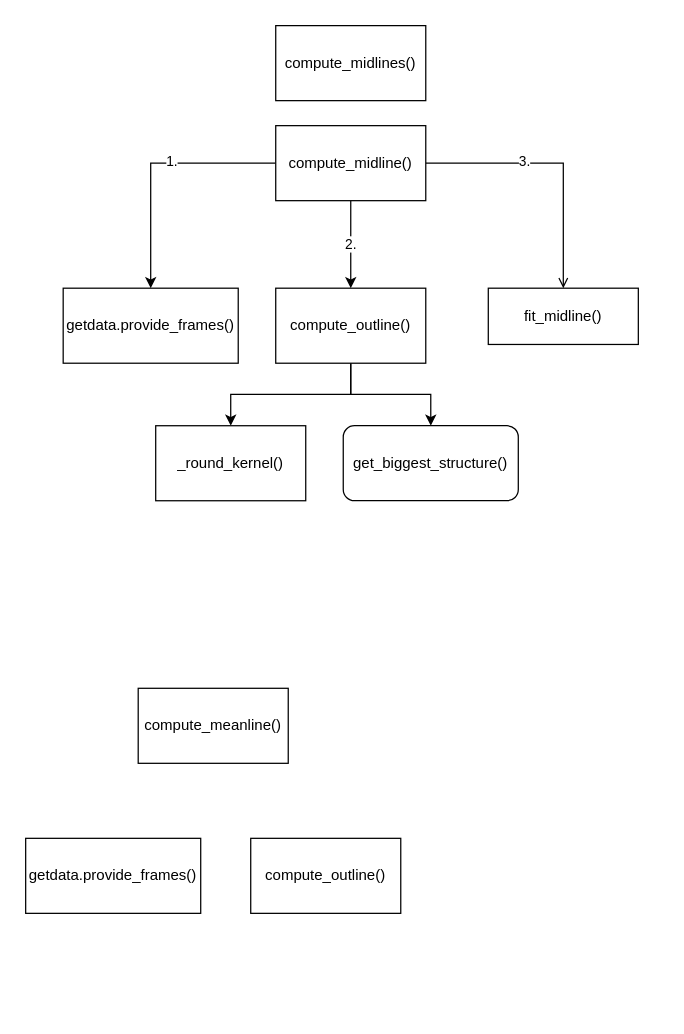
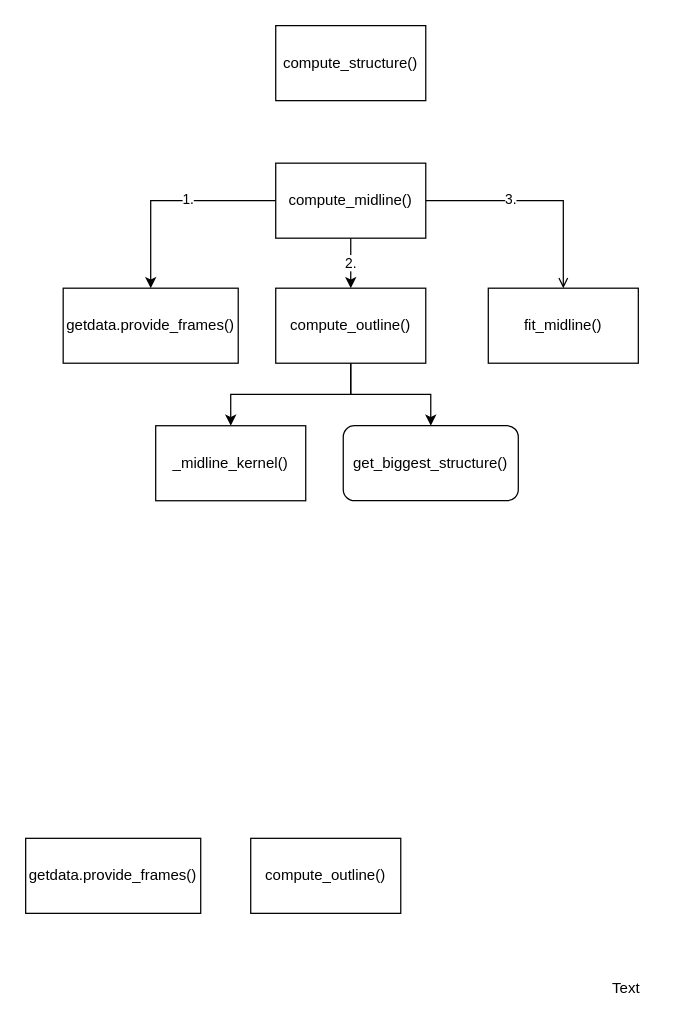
node "compute_midlines()": label "compute_midlines()" -> "compute_structure()"
node "compute_midline()": moved (351, 163) -> (351, 201)
node "fit_midline()": size 150x56 -> 150x75
node "_round_kernel()": label "_round_kernel()" -> "_midline_kernel()"
node "compute_meanline()": removed
node "Text": added
